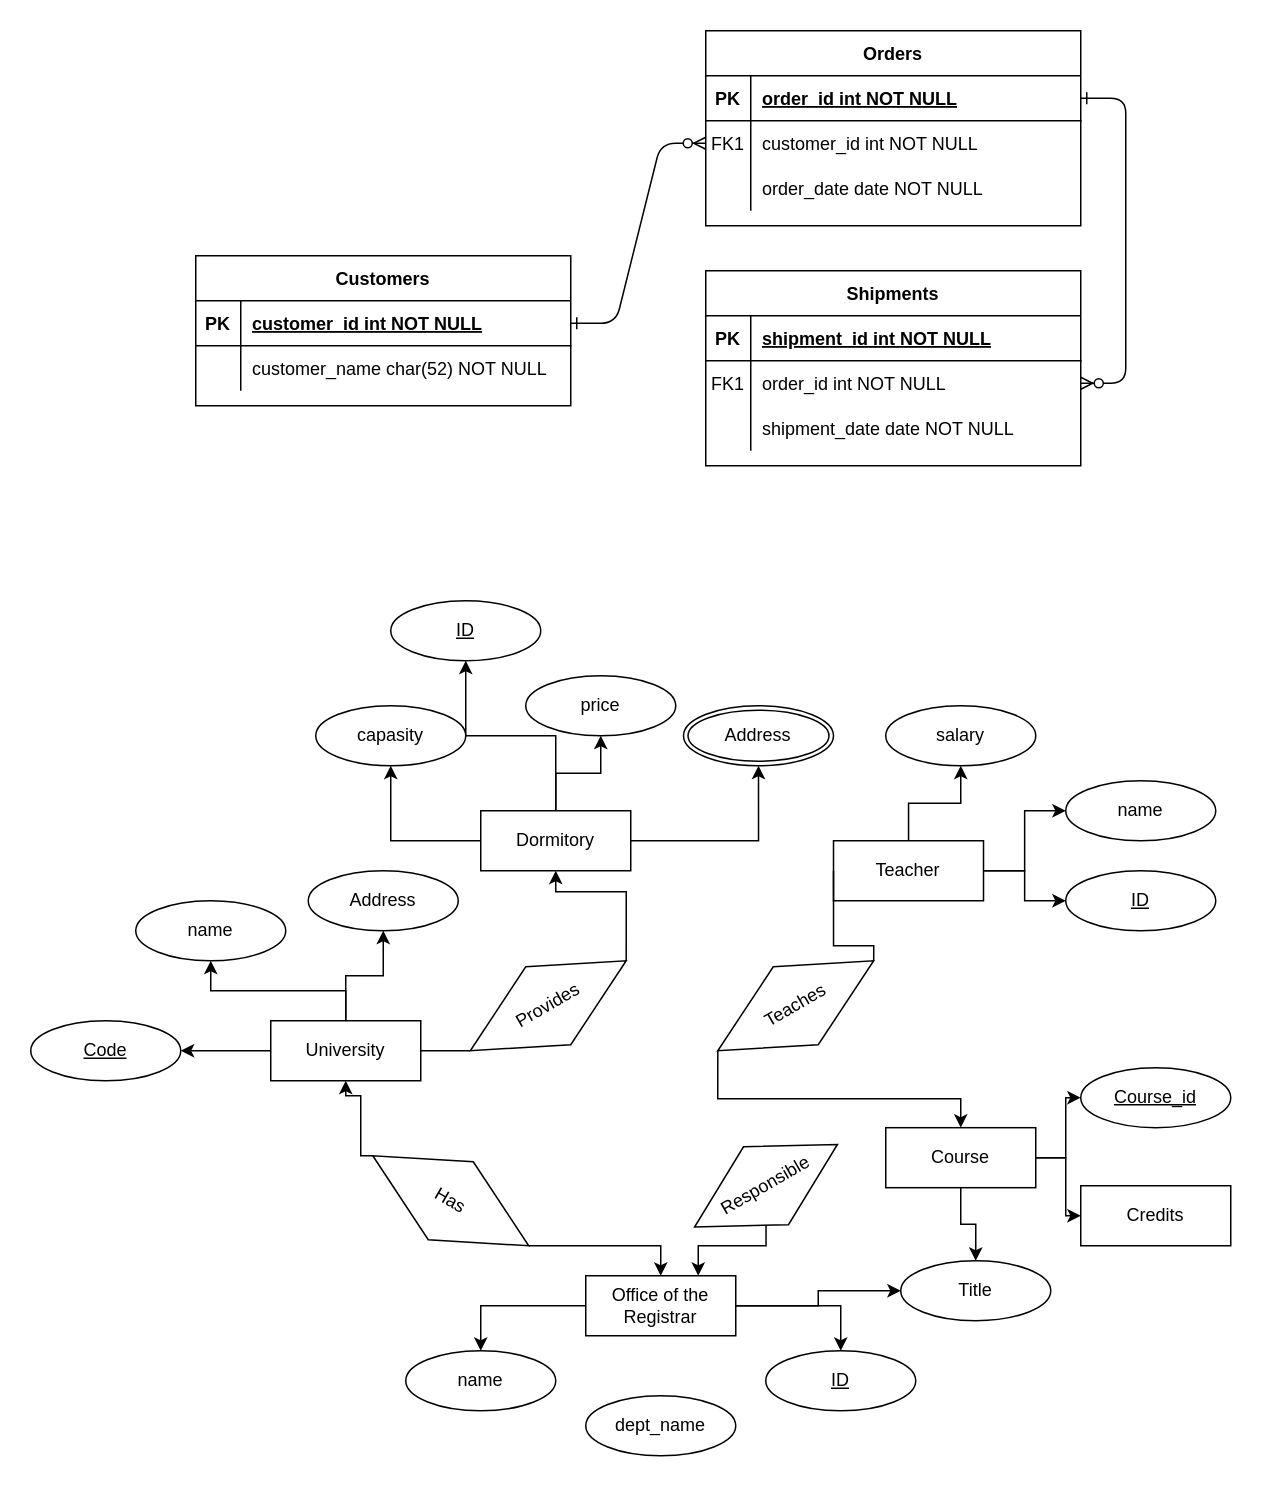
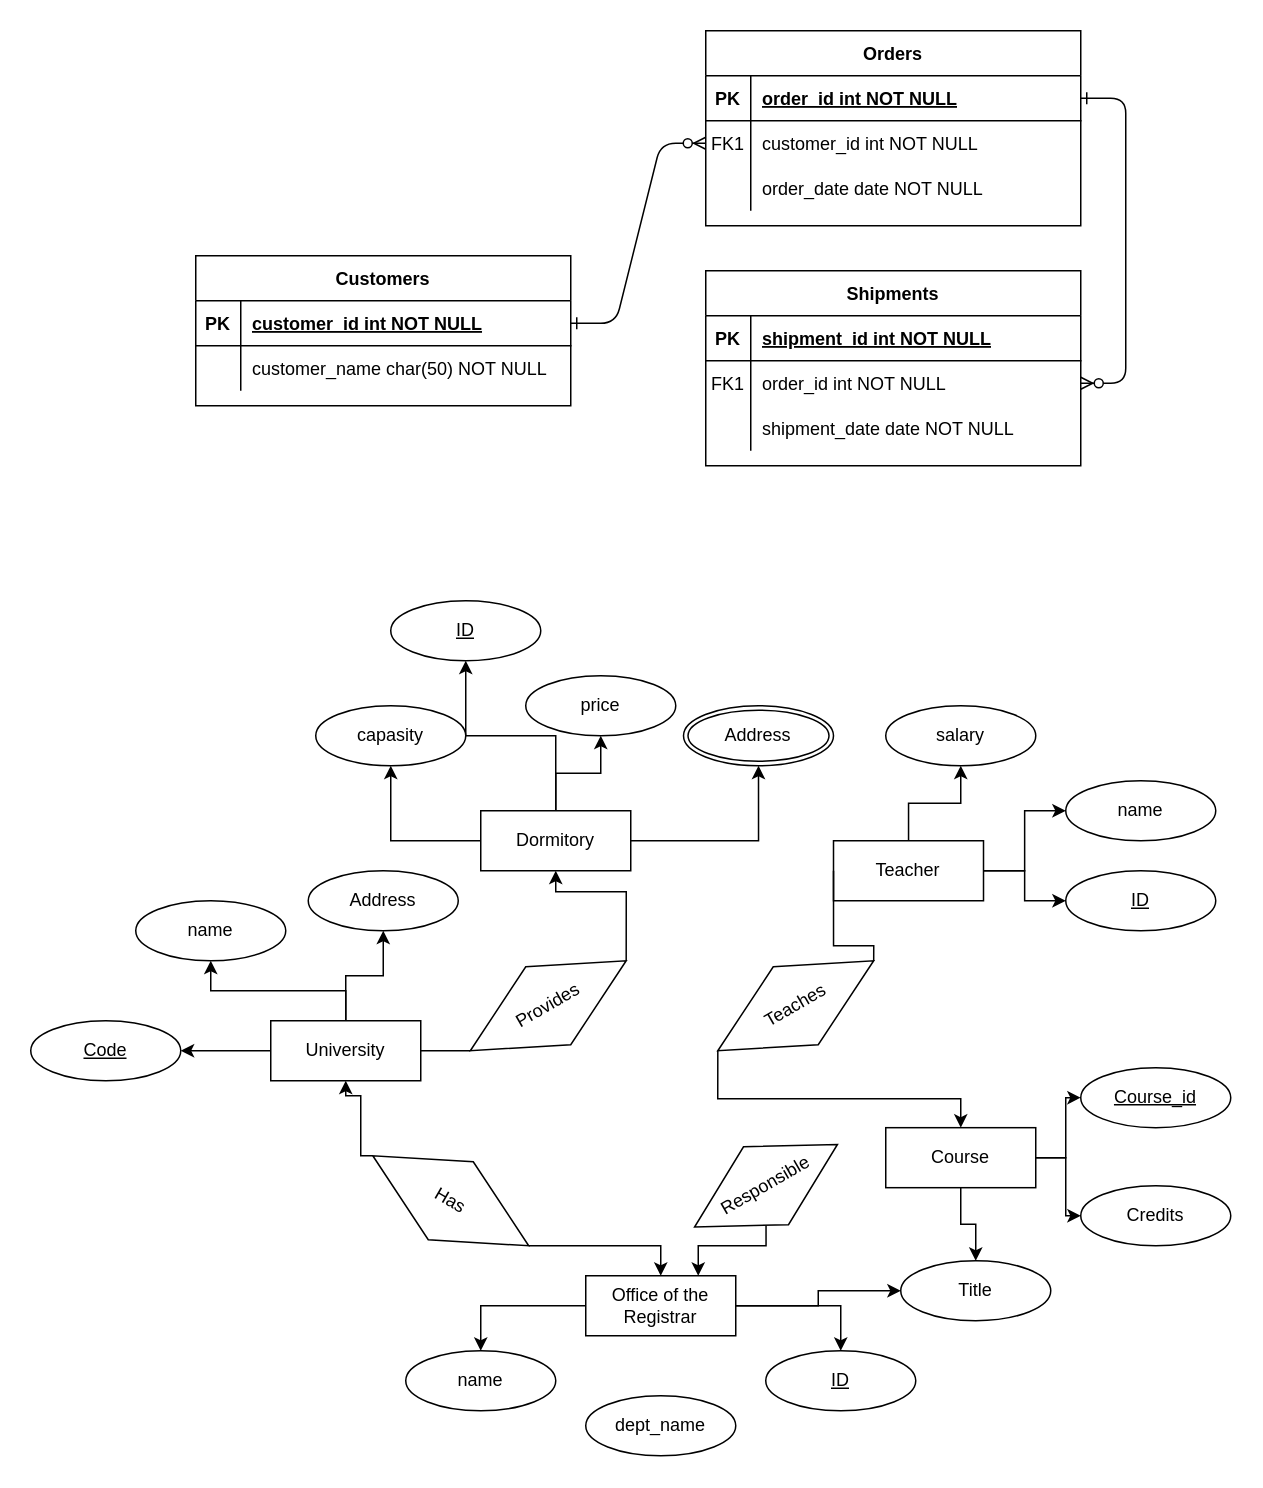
node "customer_name char(52) NOT NULL": label "customer_name char(52) NOT NULL" -> "customer_name char(50) NOT NULL"
node "Credits": shape rectangle -> ellipse
